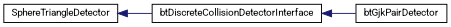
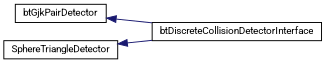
edge "btGjkPairDetector" -> "btDiscreteCollisionDetectorInterface": reversed
